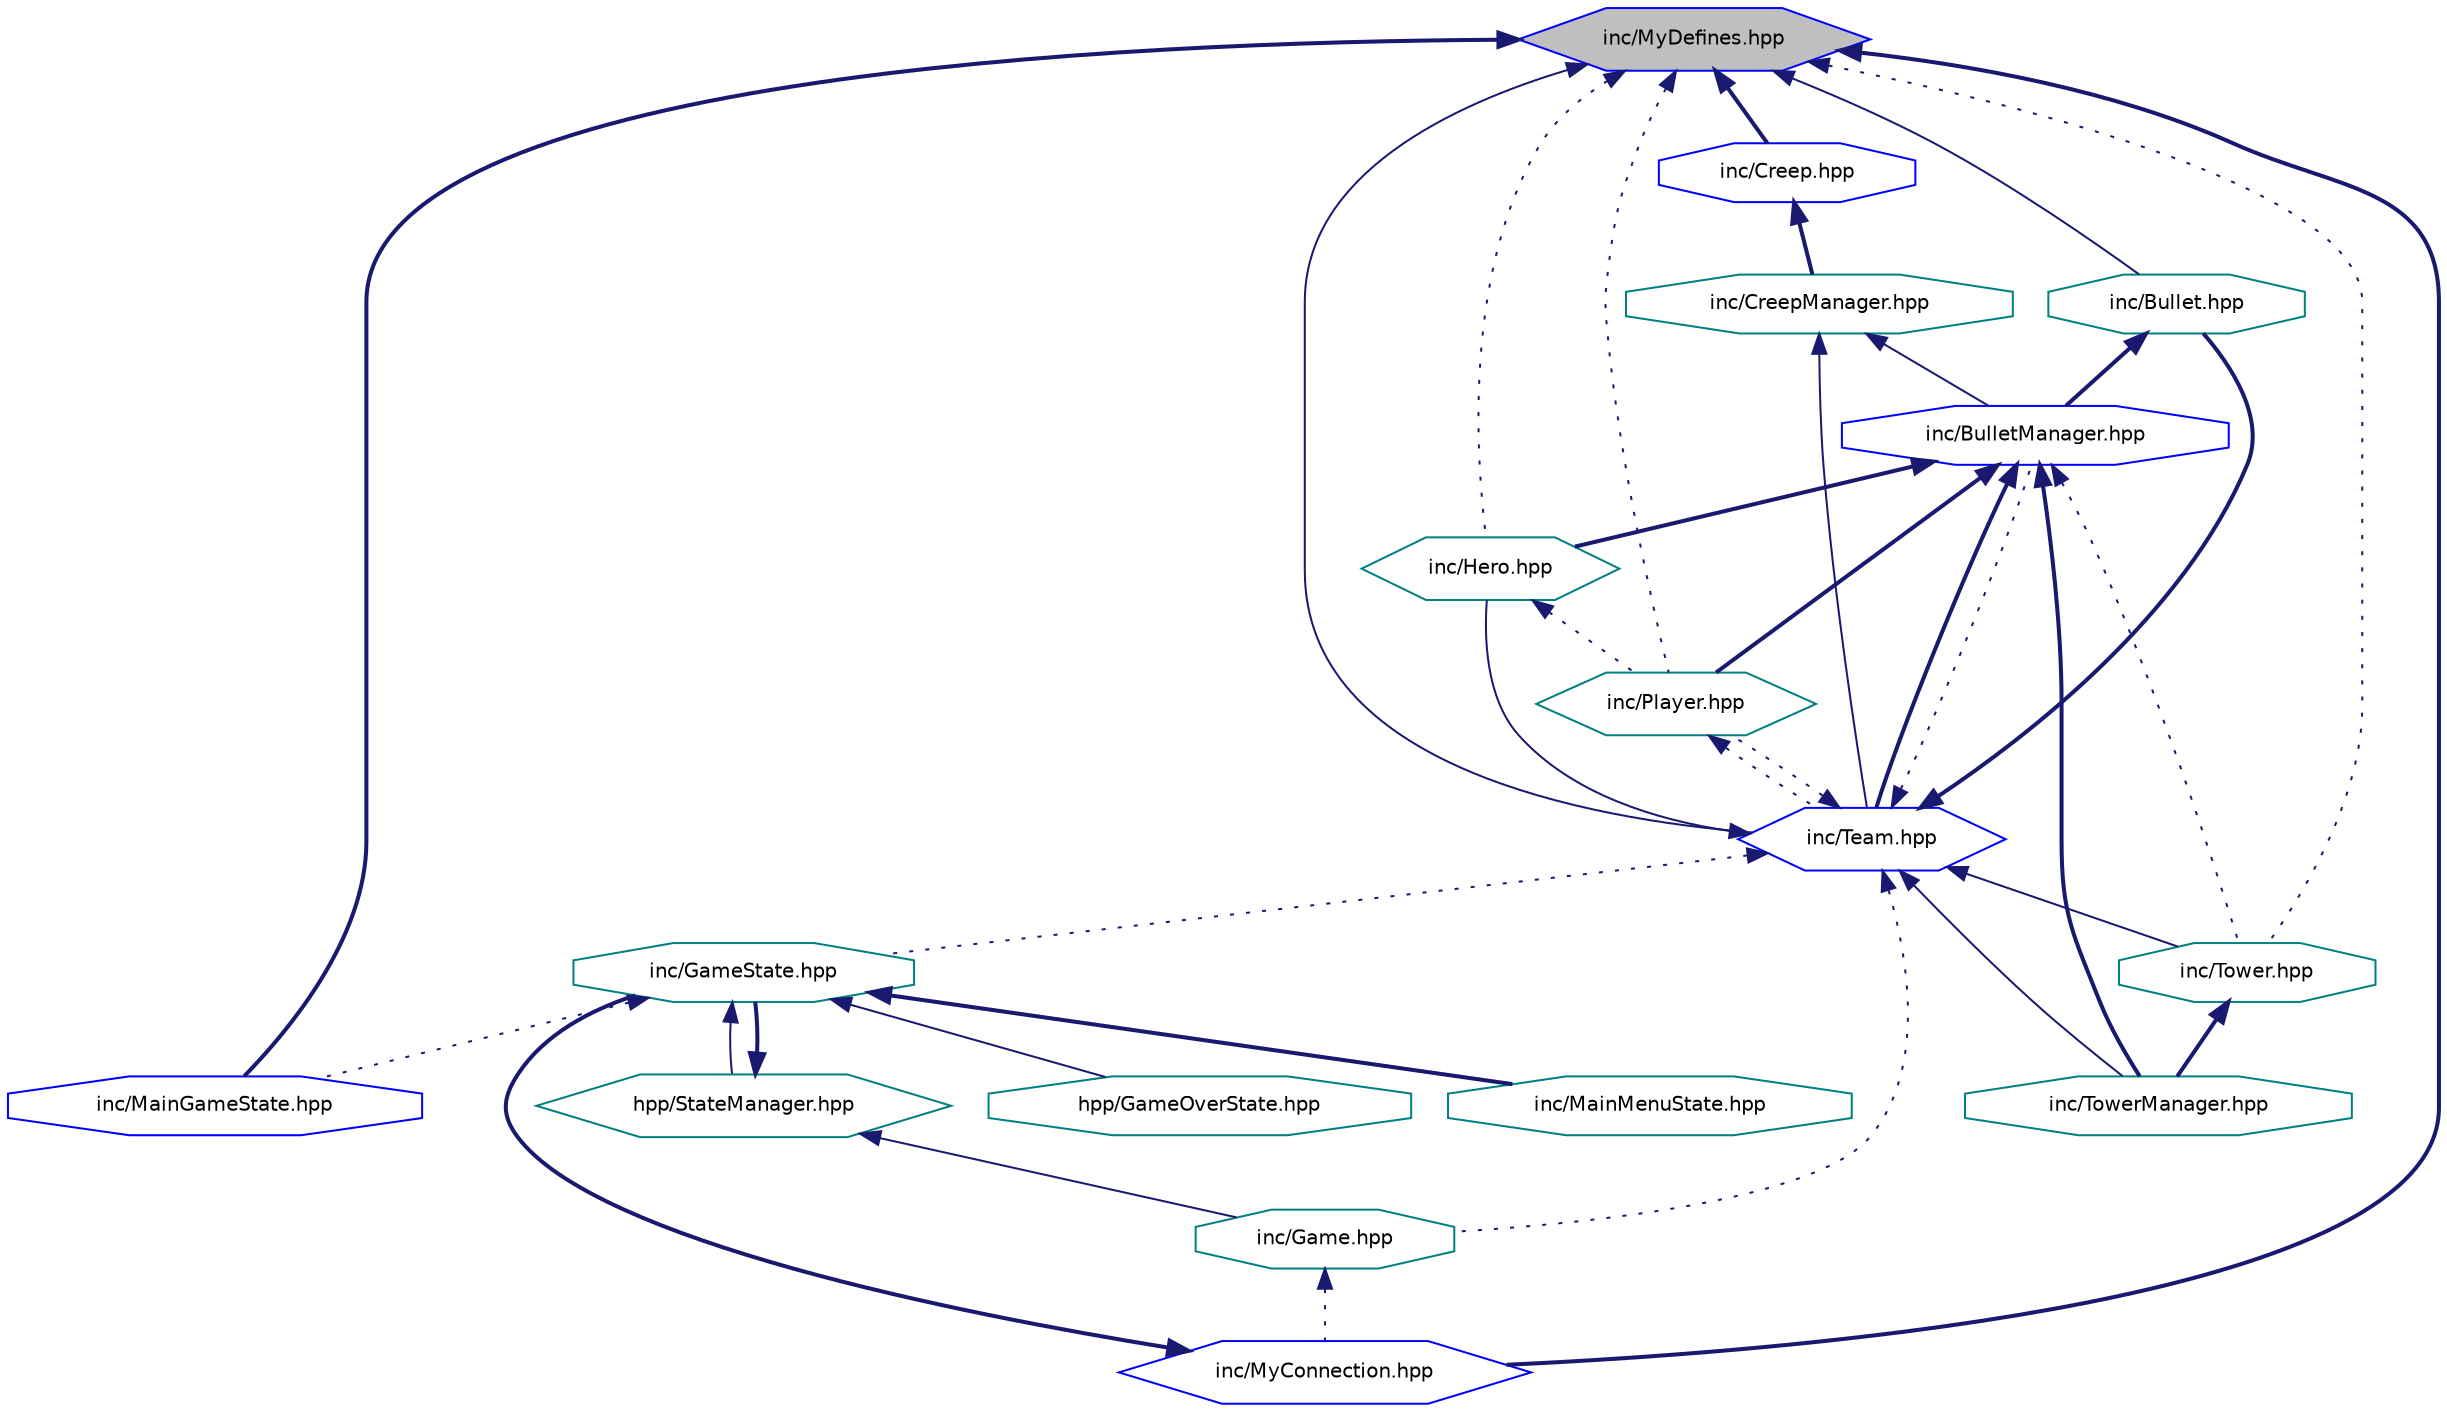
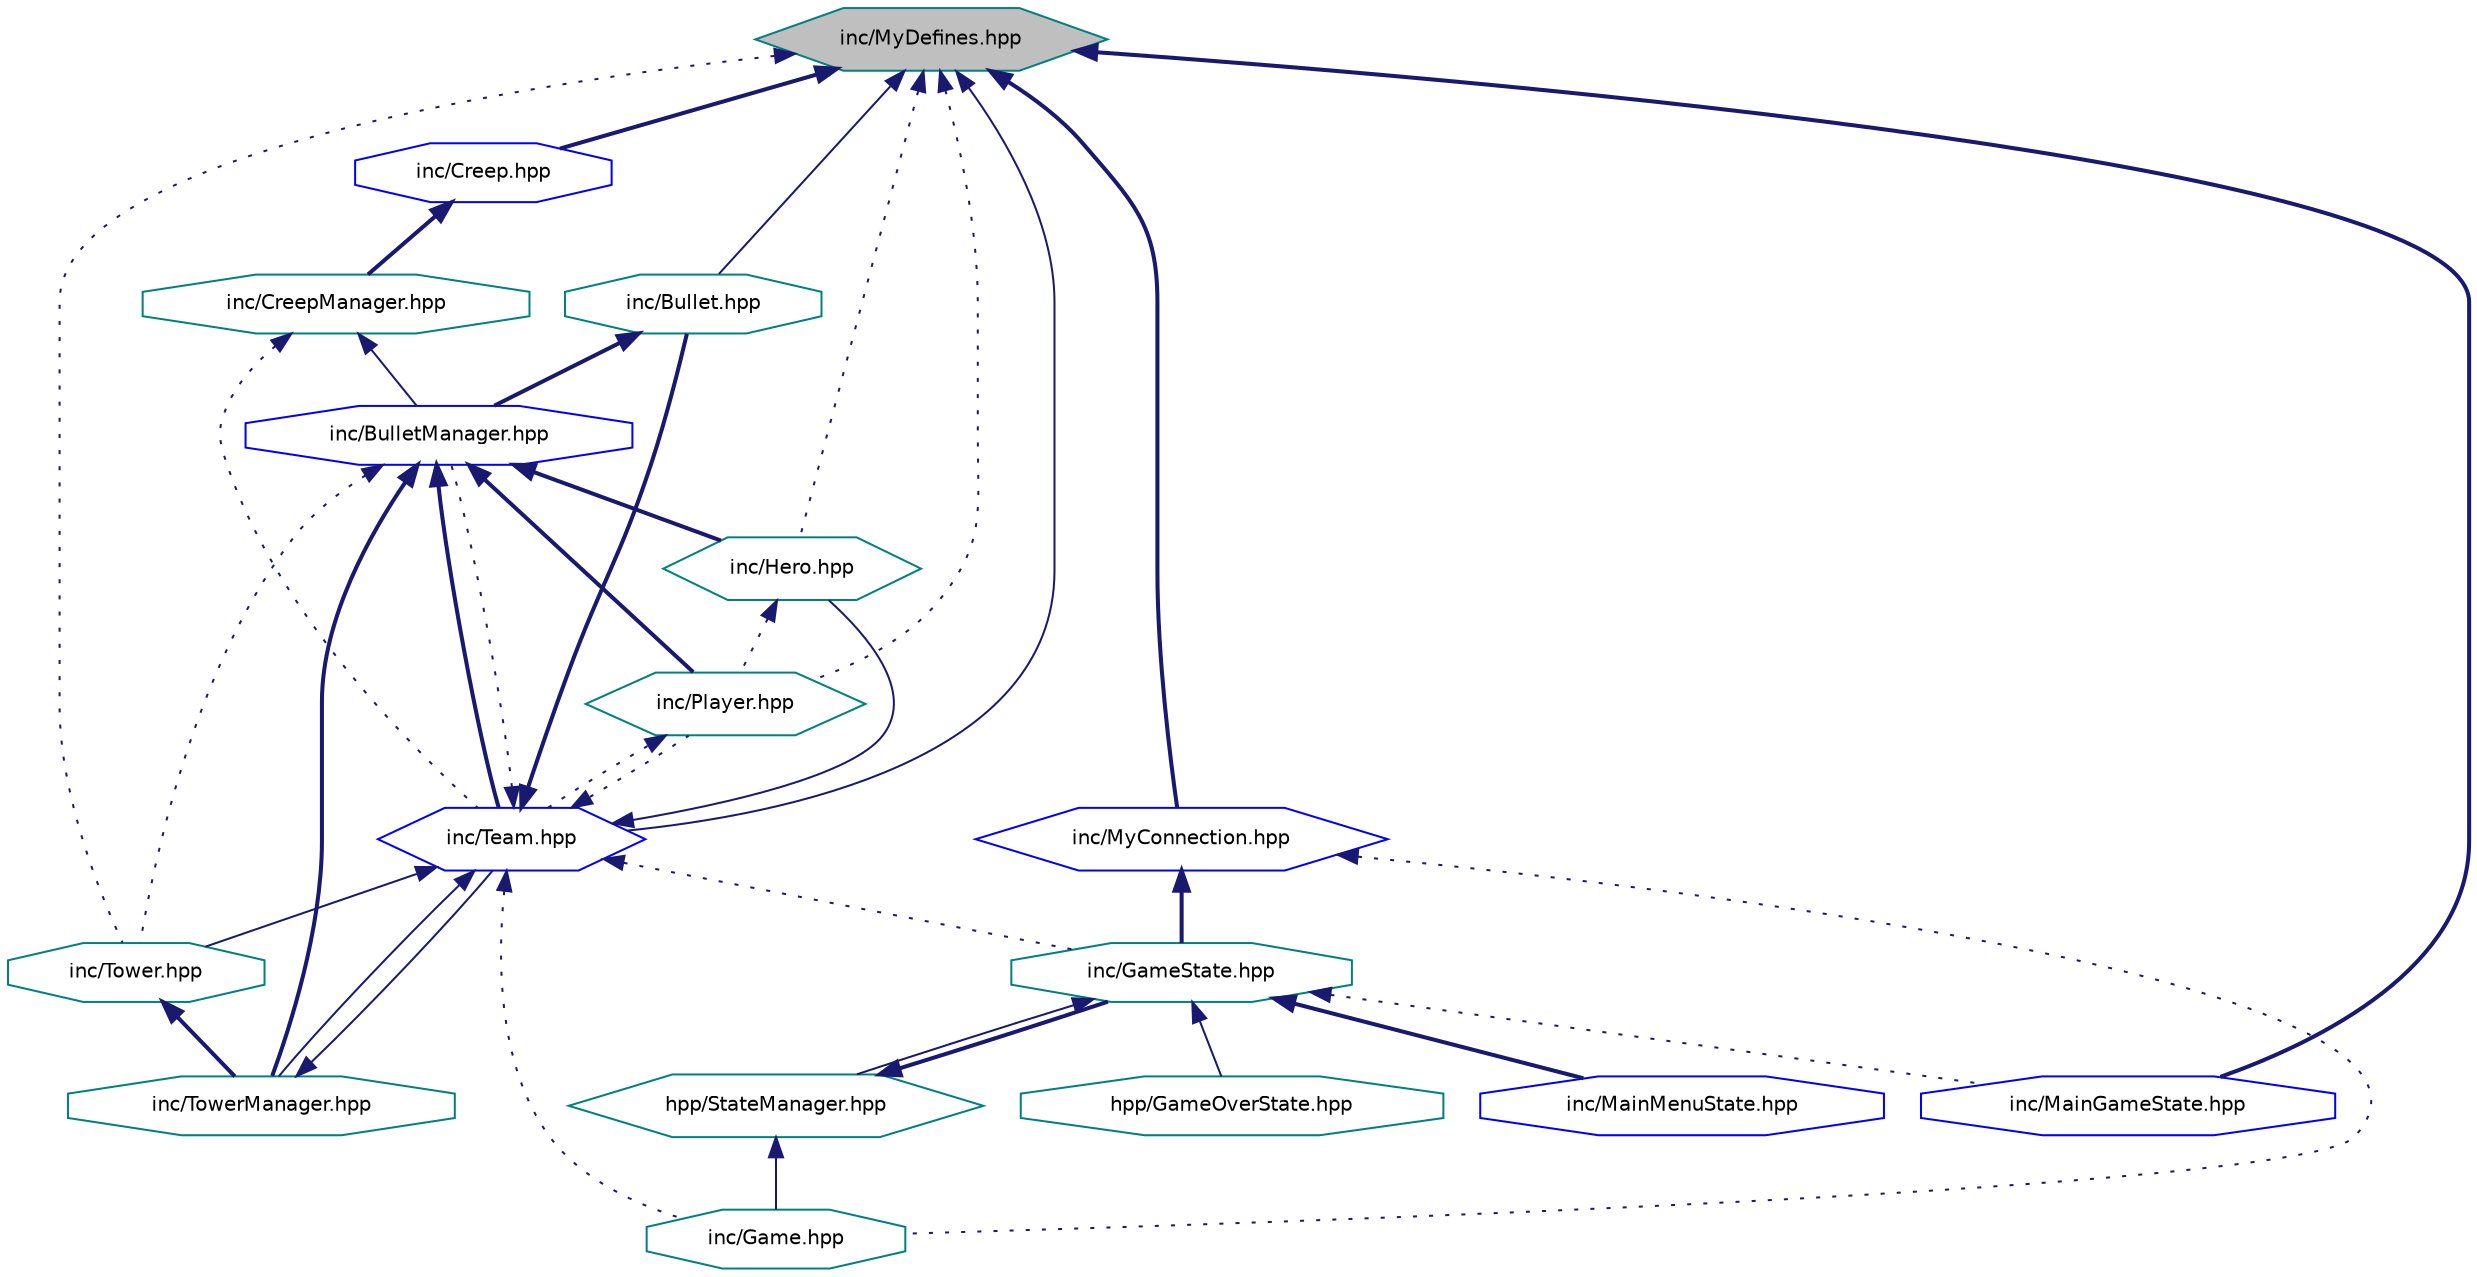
node "inc/MyDefines.hpp": color blue -> teal
edge "inc/Team.hpp" -> "inc/CreepManager.hpp": style solid -> dotted
edge "inc/Team.hpp" -> "inc/TowerManager.hpp": added
node "inc/MainMenuState.hpp": color teal -> blue
edge "inc/MyConnection.hpp" -> "inc/Game.hpp": reversed
